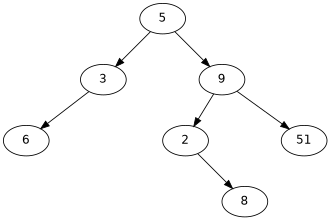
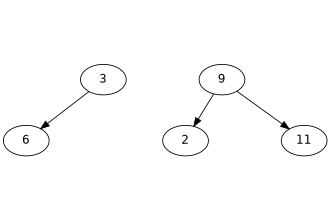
node "5": removed
node "51": label "51" -> "11"
node "8": removed
